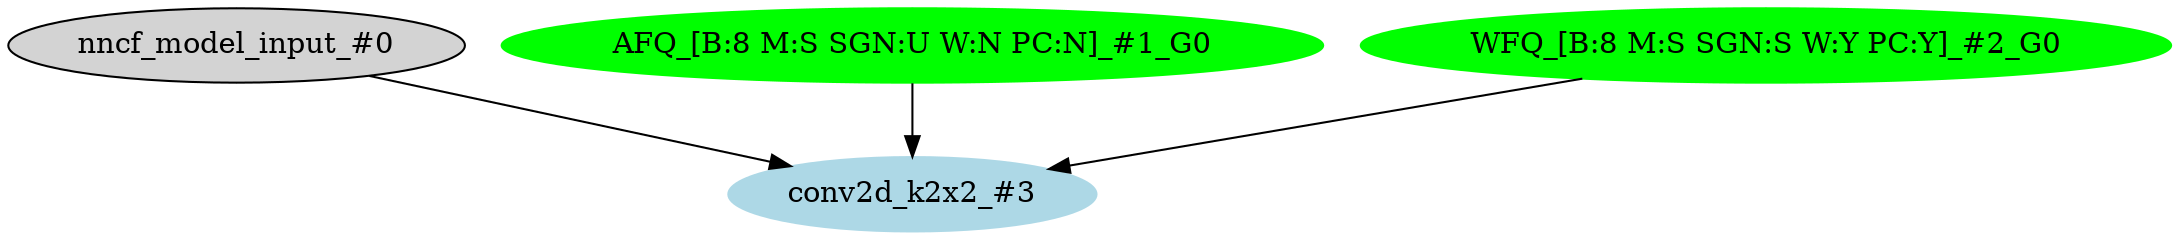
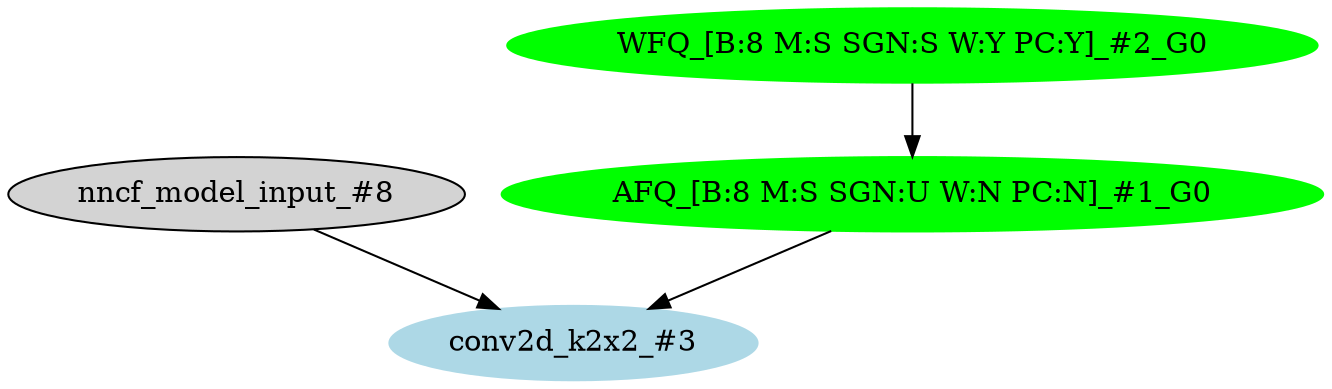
node "nncf_model_input_#0": label "nncf_model_input_#0" -> "nncf_model_input_#8"
edge "WFQ_[B:8 M:S SGN:S W:Y PC:Y]_#2_G0" -> "conv2d_k2x2_#3": now "WFQ_[B:8 M:S SGN:S W:Y PC:Y]_#2_G0" -> "AFQ_[B:8 M:S SGN:U W:N PC:N]_#1_G0"
